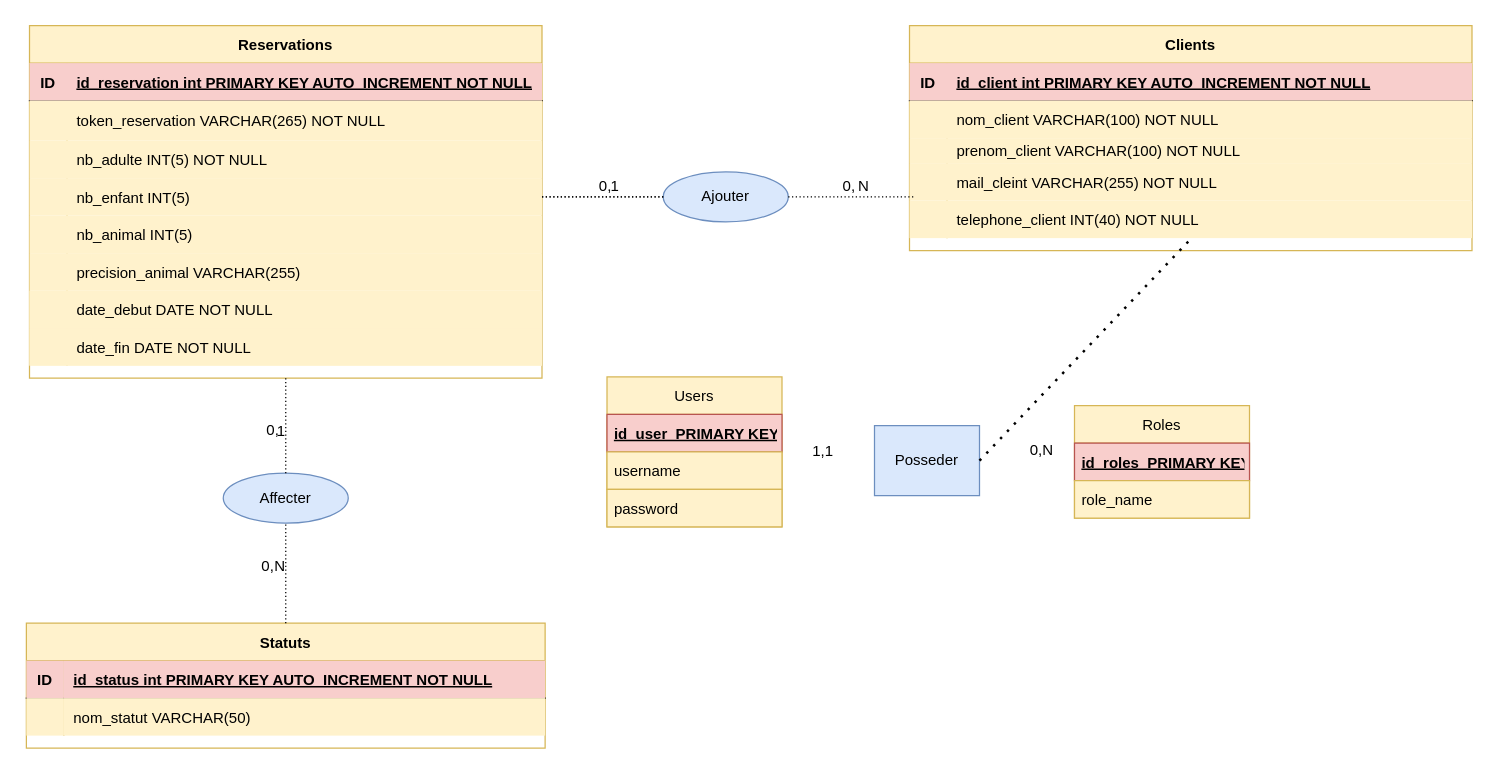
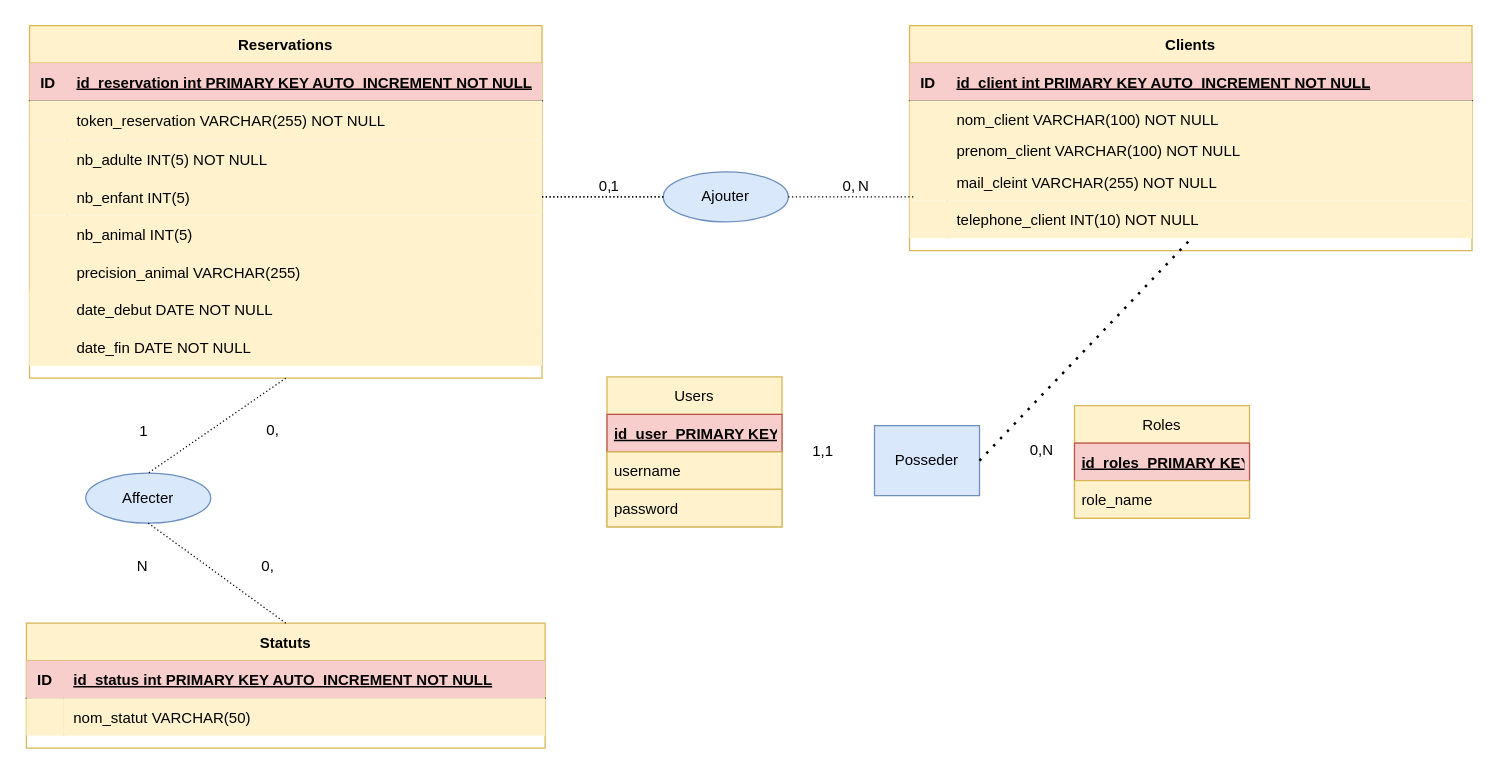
node "token_reservation VARCHAR(265) NOT NULL": label "token_reservation VARCHAR(265) NOT NULL" -> "token_reservation VARCHAR(255) NOT NULL"
node "telephone_client INT(40) NOT NULL": label "telephone_client INT(40) NOT NULL" -> "telephone_client INT(10) NOT NULL"
node "Affecter": moved (286, 498) -> (148, 498)
